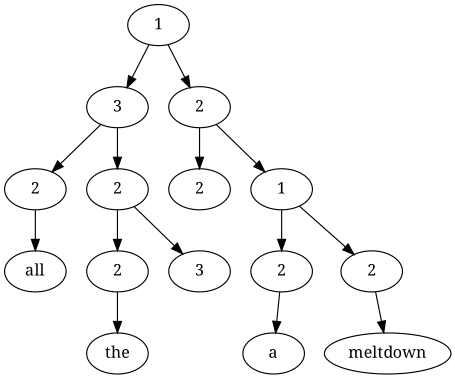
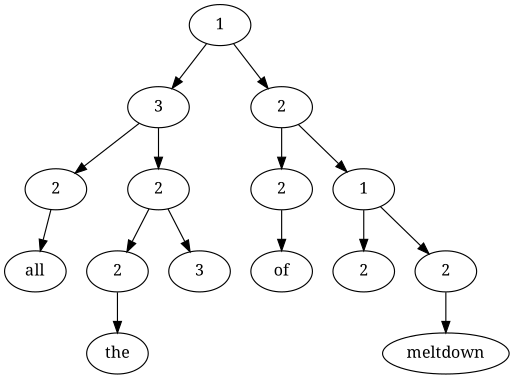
node "of": added
node "a": removed
